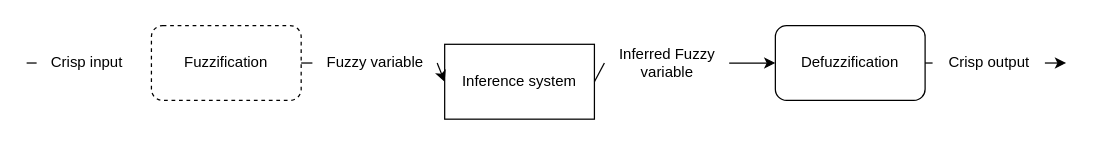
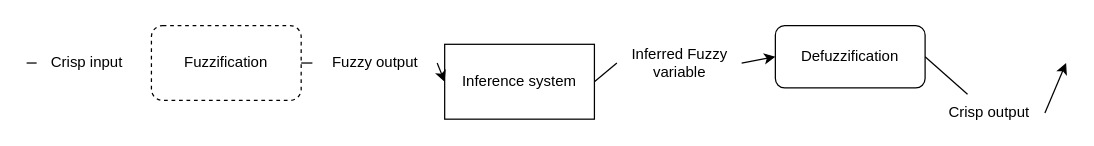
node "Fuzzy variable": label "Fuzzy variable" -> "Fuzzy output"
node "Inferred Fuzzy variable": moved (667, 63) -> (679, 63)
node "Defuzzification": size 150x75 -> 150x63
node "Crisp output": moved (989, 63) -> (989, 113)
